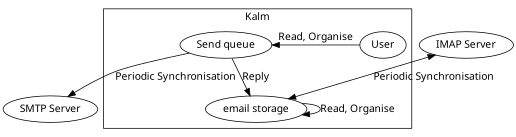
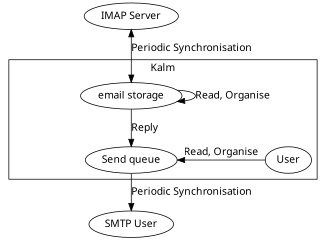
edge "Send queue" -> "email storage": reversed
node "SMTP Server": label "SMTP Server" -> "SMTP User"
